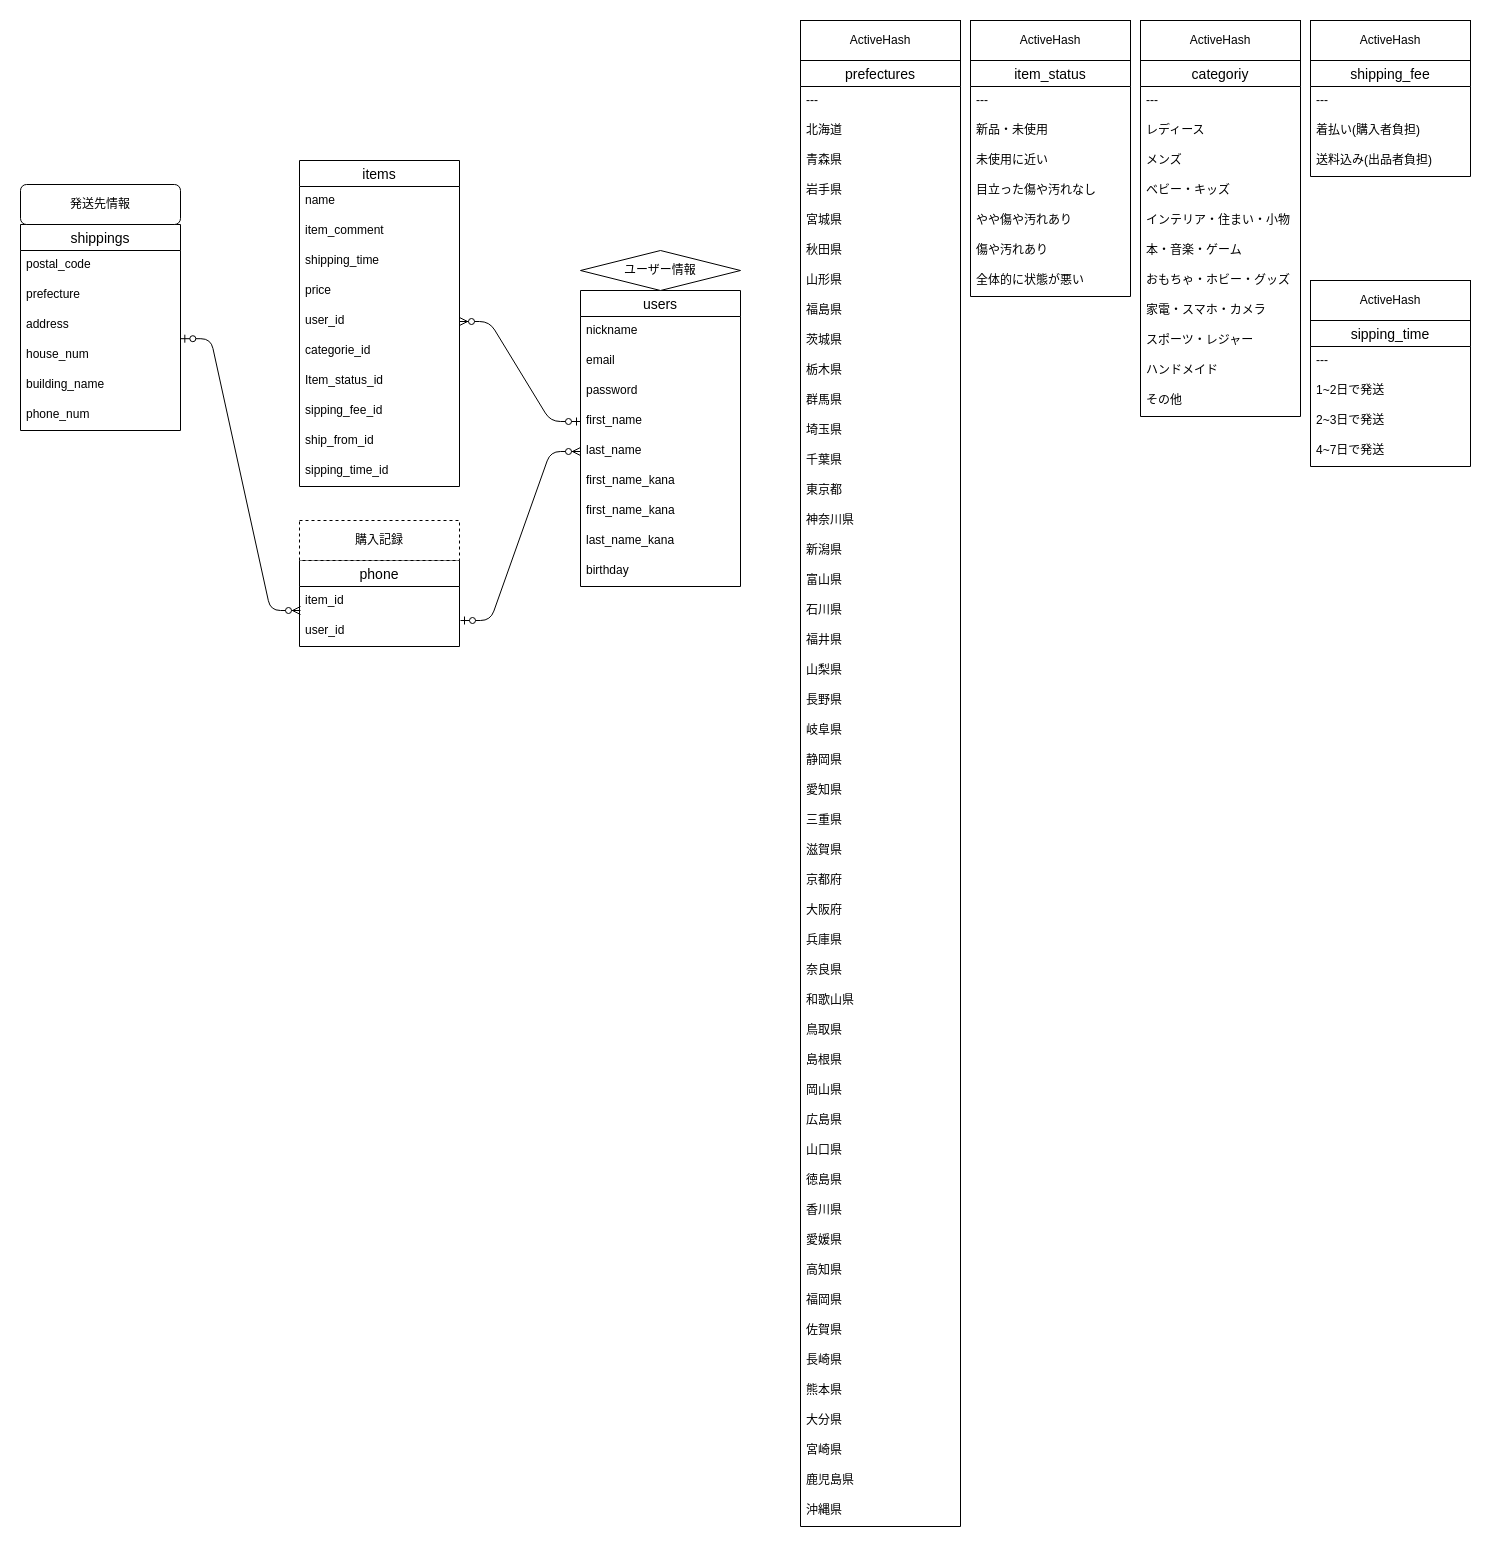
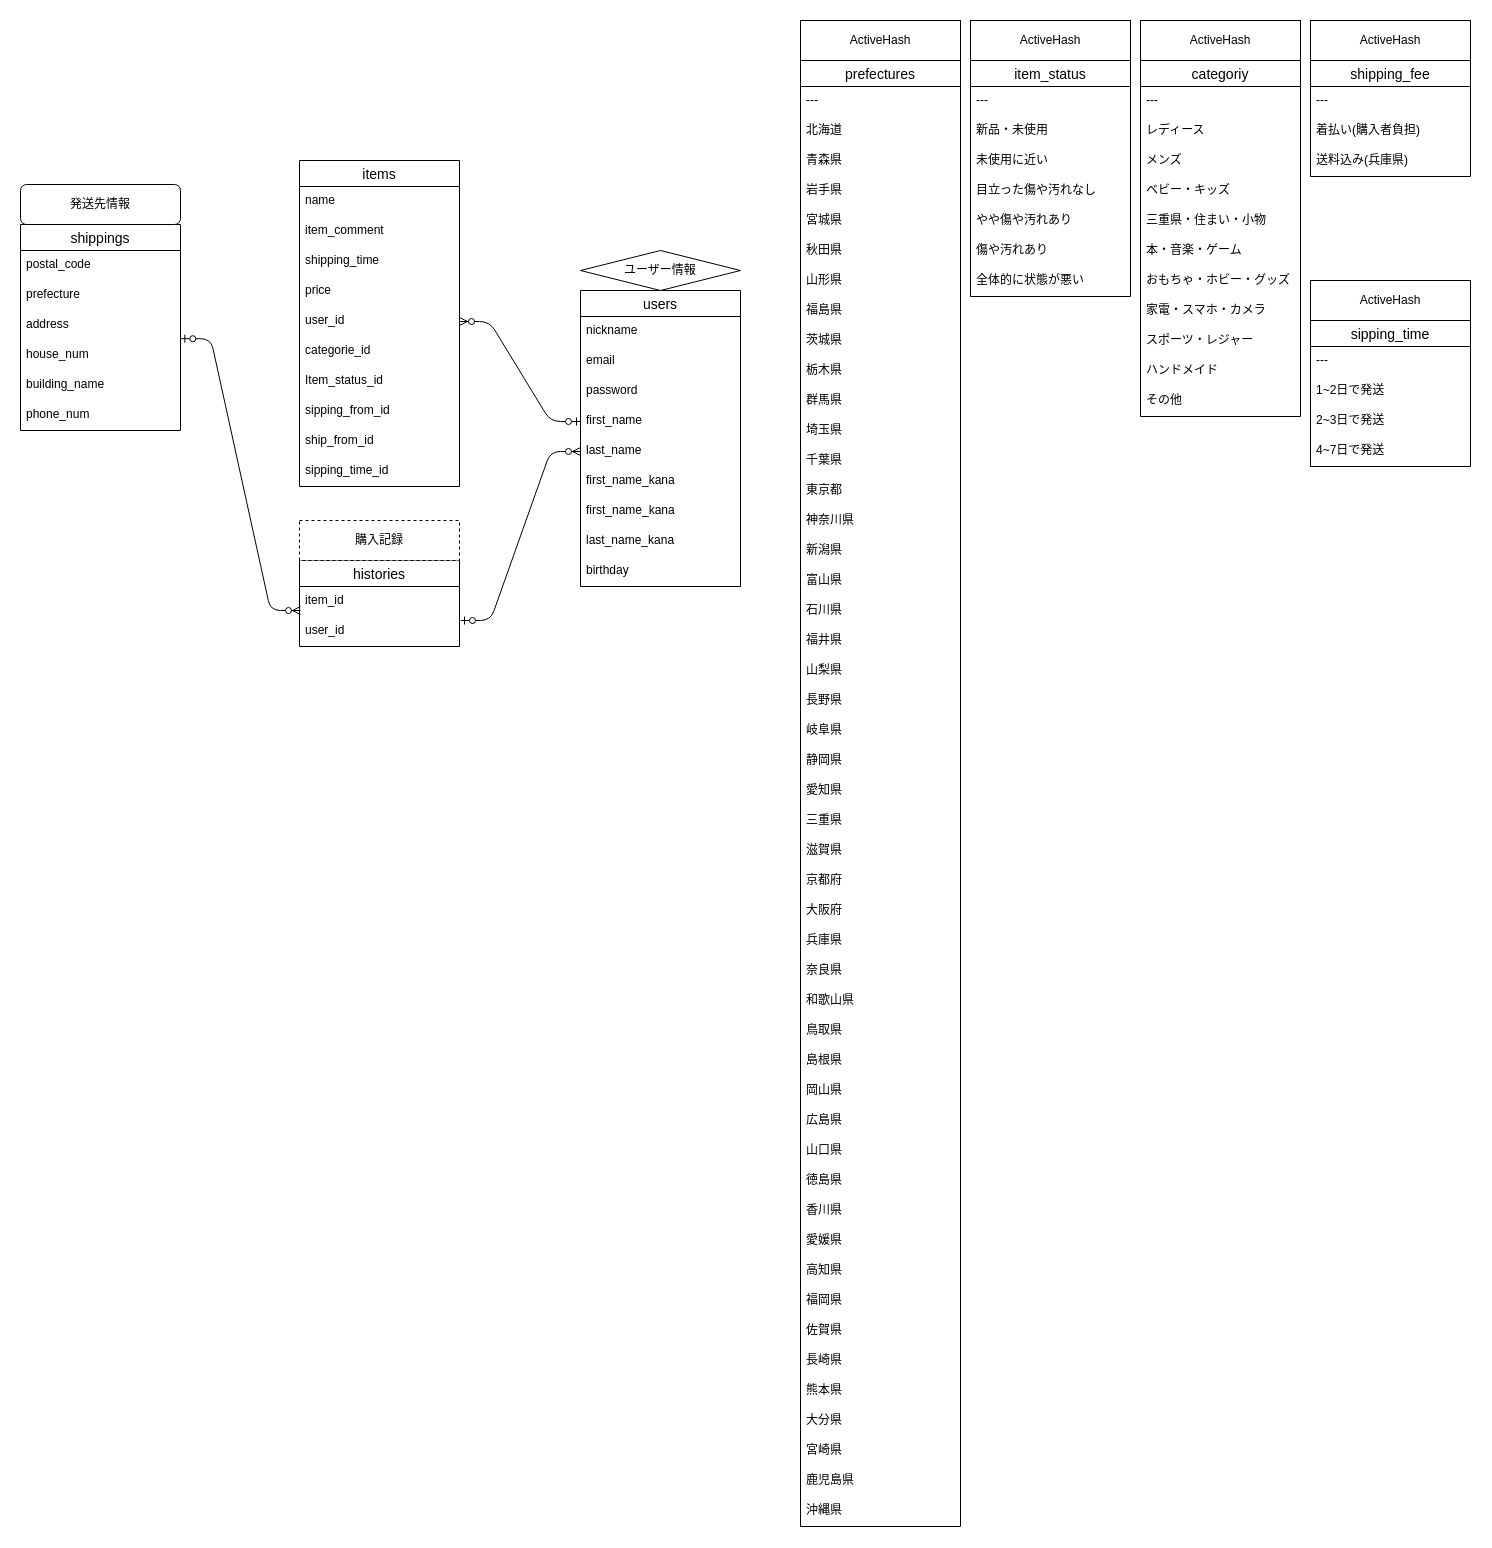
node "送料込み(出品者負担)": label "送料込み(出品者負担)" -> "送料込み(兵庫県)"
node "インテリア・住まい・小物": label "インテリア・住まい・小物" -> "三重県・住まい・小物"
node "sipping_fee_id": label "sipping_fee_id" -> "sipping_from_id"
node "phone": label "phone" -> "histories"
